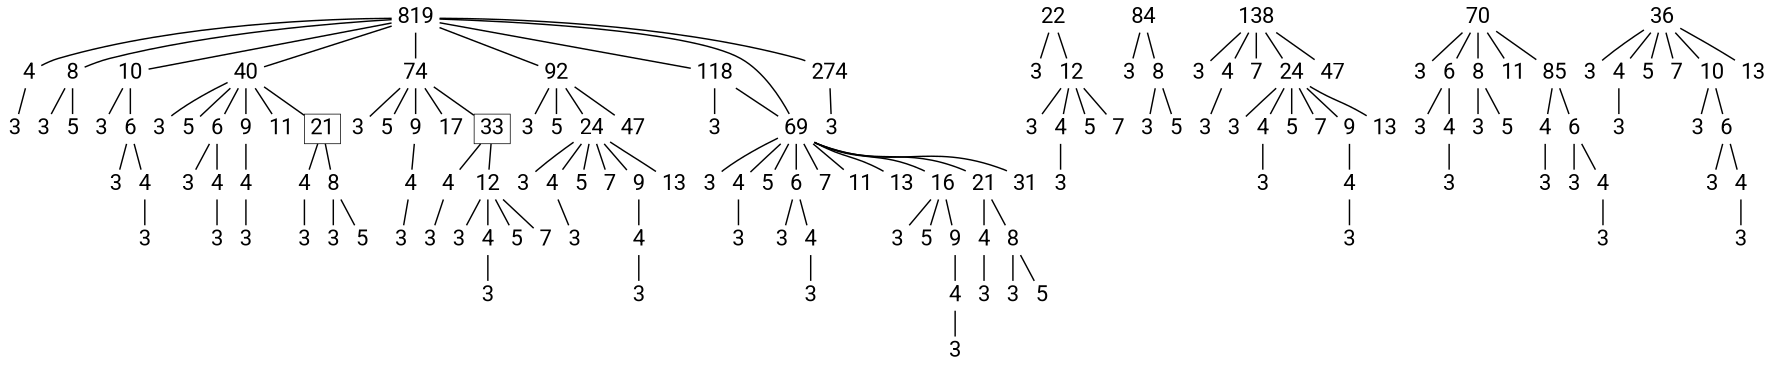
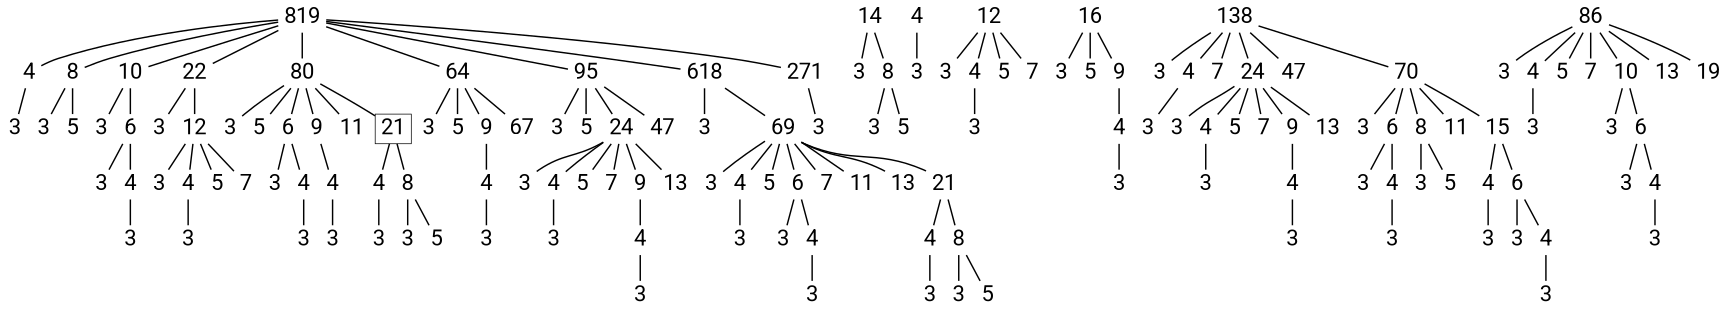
node "84": label "84" -> "14"
node "36": label "36" -> "86"
edge "819" -- "69": now "819" -- "22"
edge "138" -- "70": added
node "40": label "40" -> "80"
node "74": label "74" -> "64"
node "92": label "92" -> "95"
node "118": label "118" -> "618"
node "274": label "274" -> "271"
node "85": label "85" -> "15"
node "19": added
node "17": label "17" -> "67"
node "33": removed
edge "69" -- "16": removed
node "31": removed
